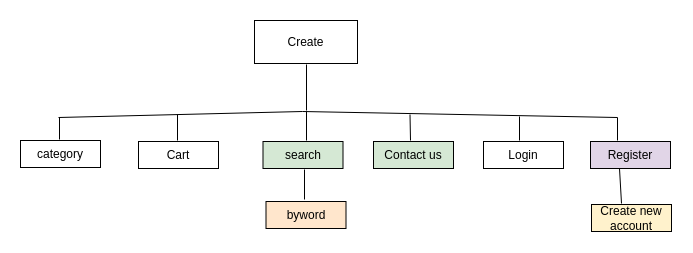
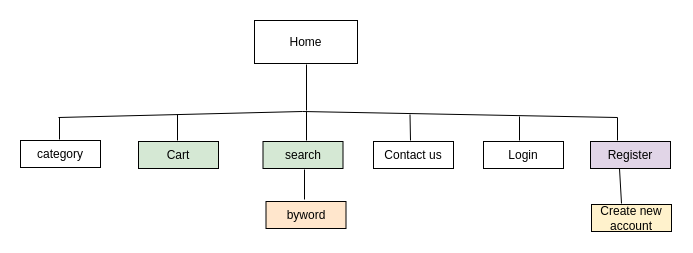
node "Create": label "Create" -> "Home"
node "Cart": fillcolor #ffffff -> #d5e8d4
node "Contact us": fillcolor #d5e8d4 -> #ffffff
